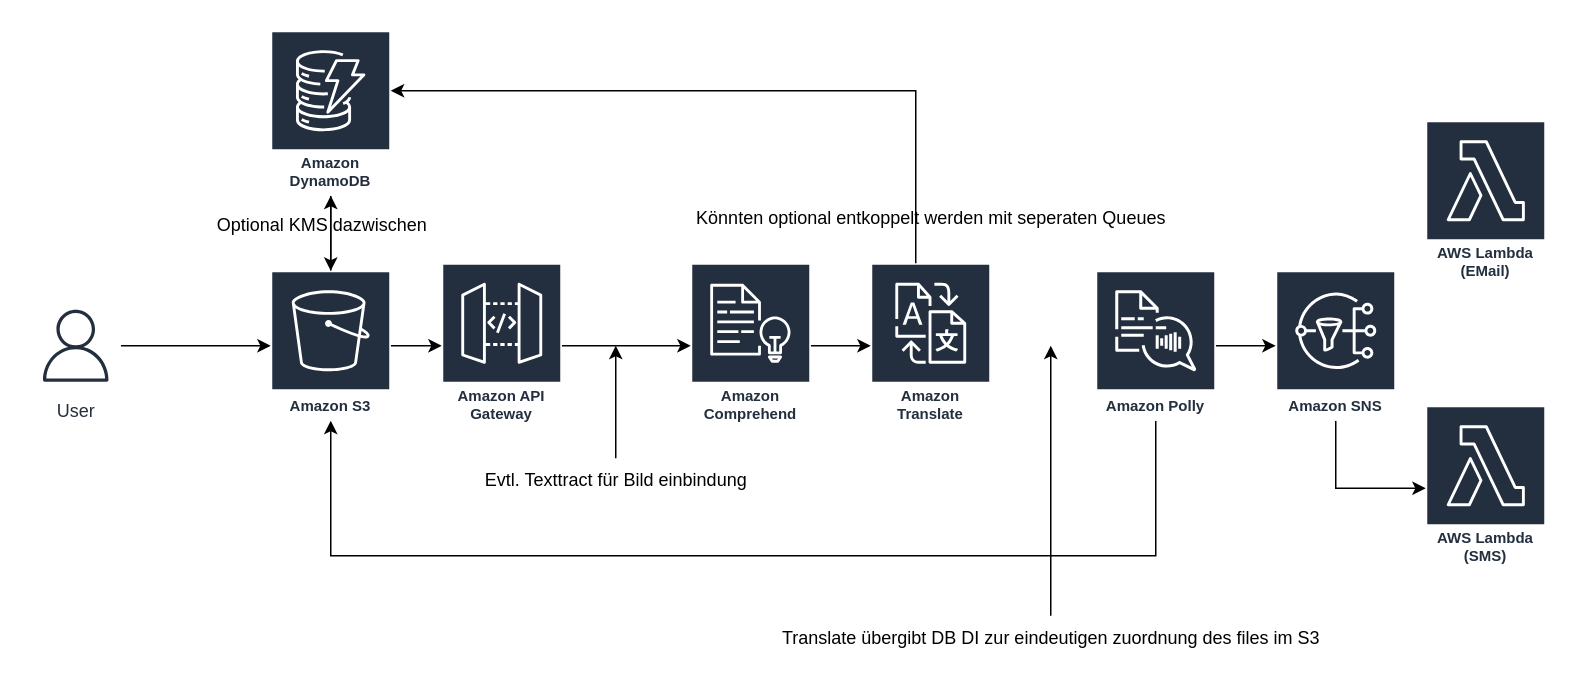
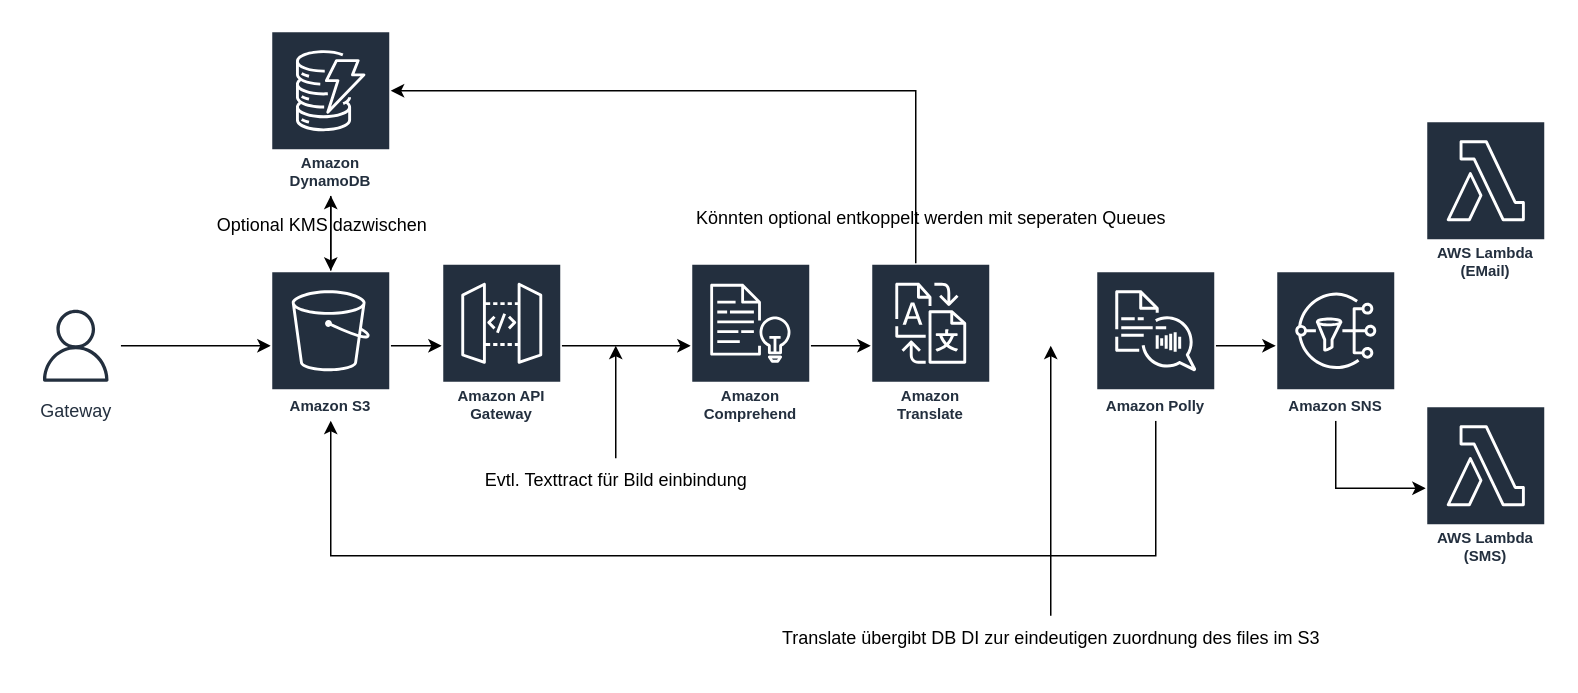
node "User": label "User" -> "Gateway"
